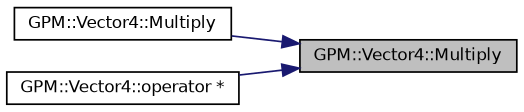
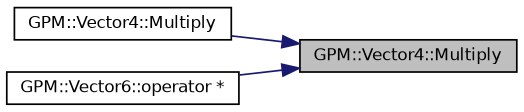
node "GPM::Vector4::operator *": label "GPM::Vector4::operator *" -> "GPM::Vector6::operator *"
